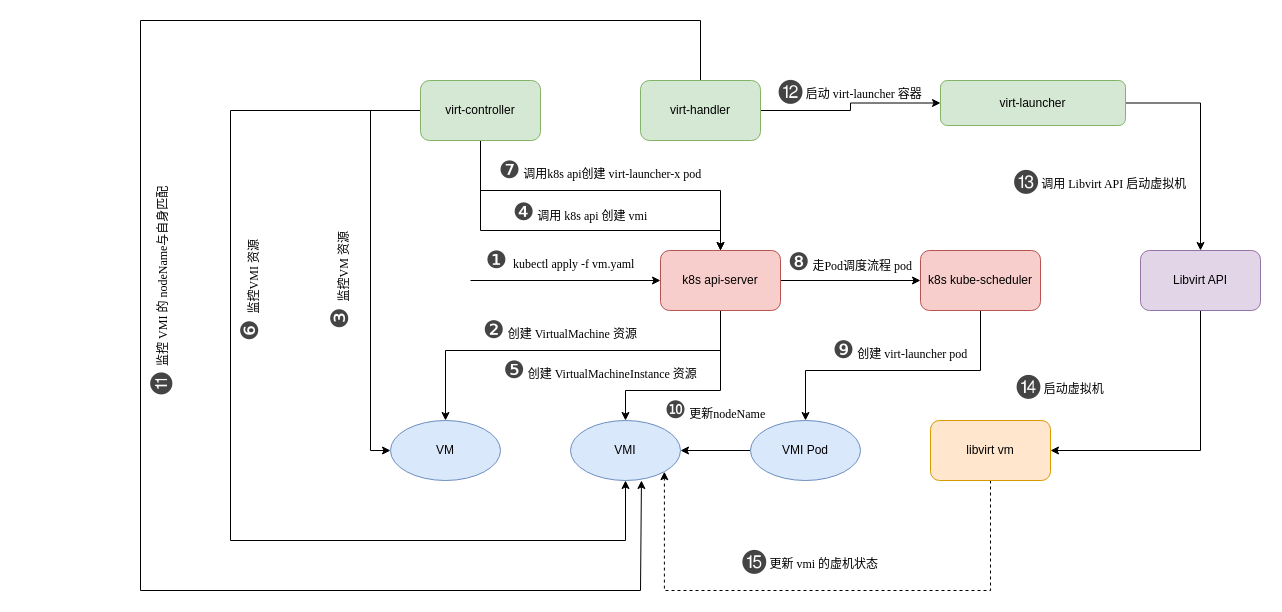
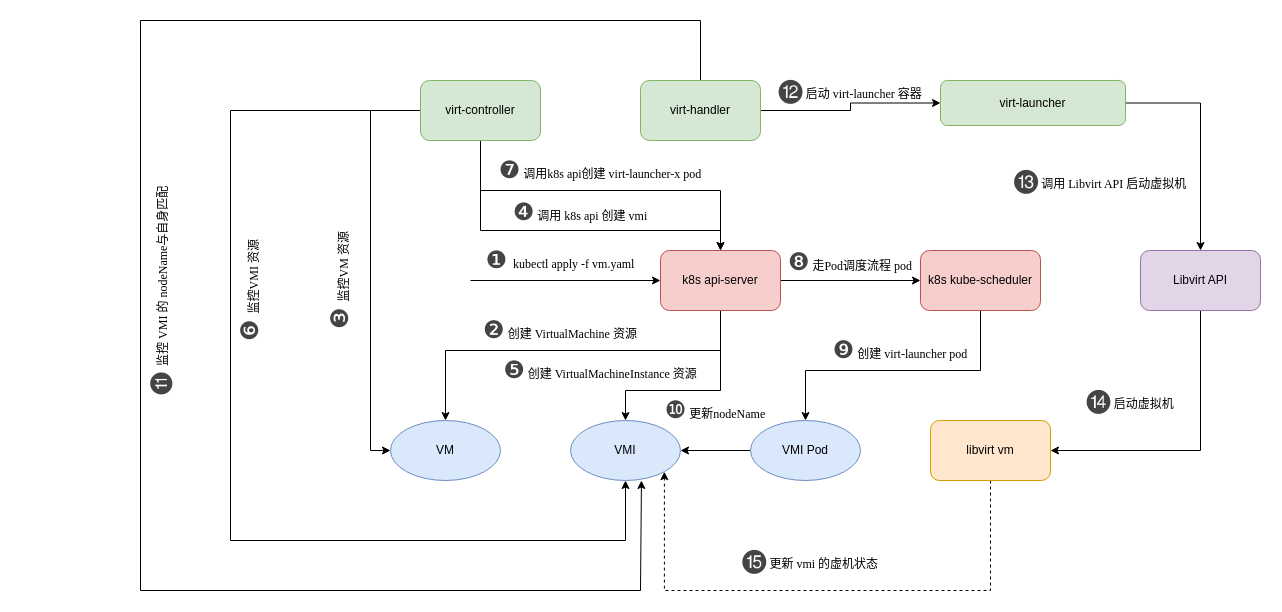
node "⓮ 启动虚拟机": moved (1061, 386) -> (1131, 401)
